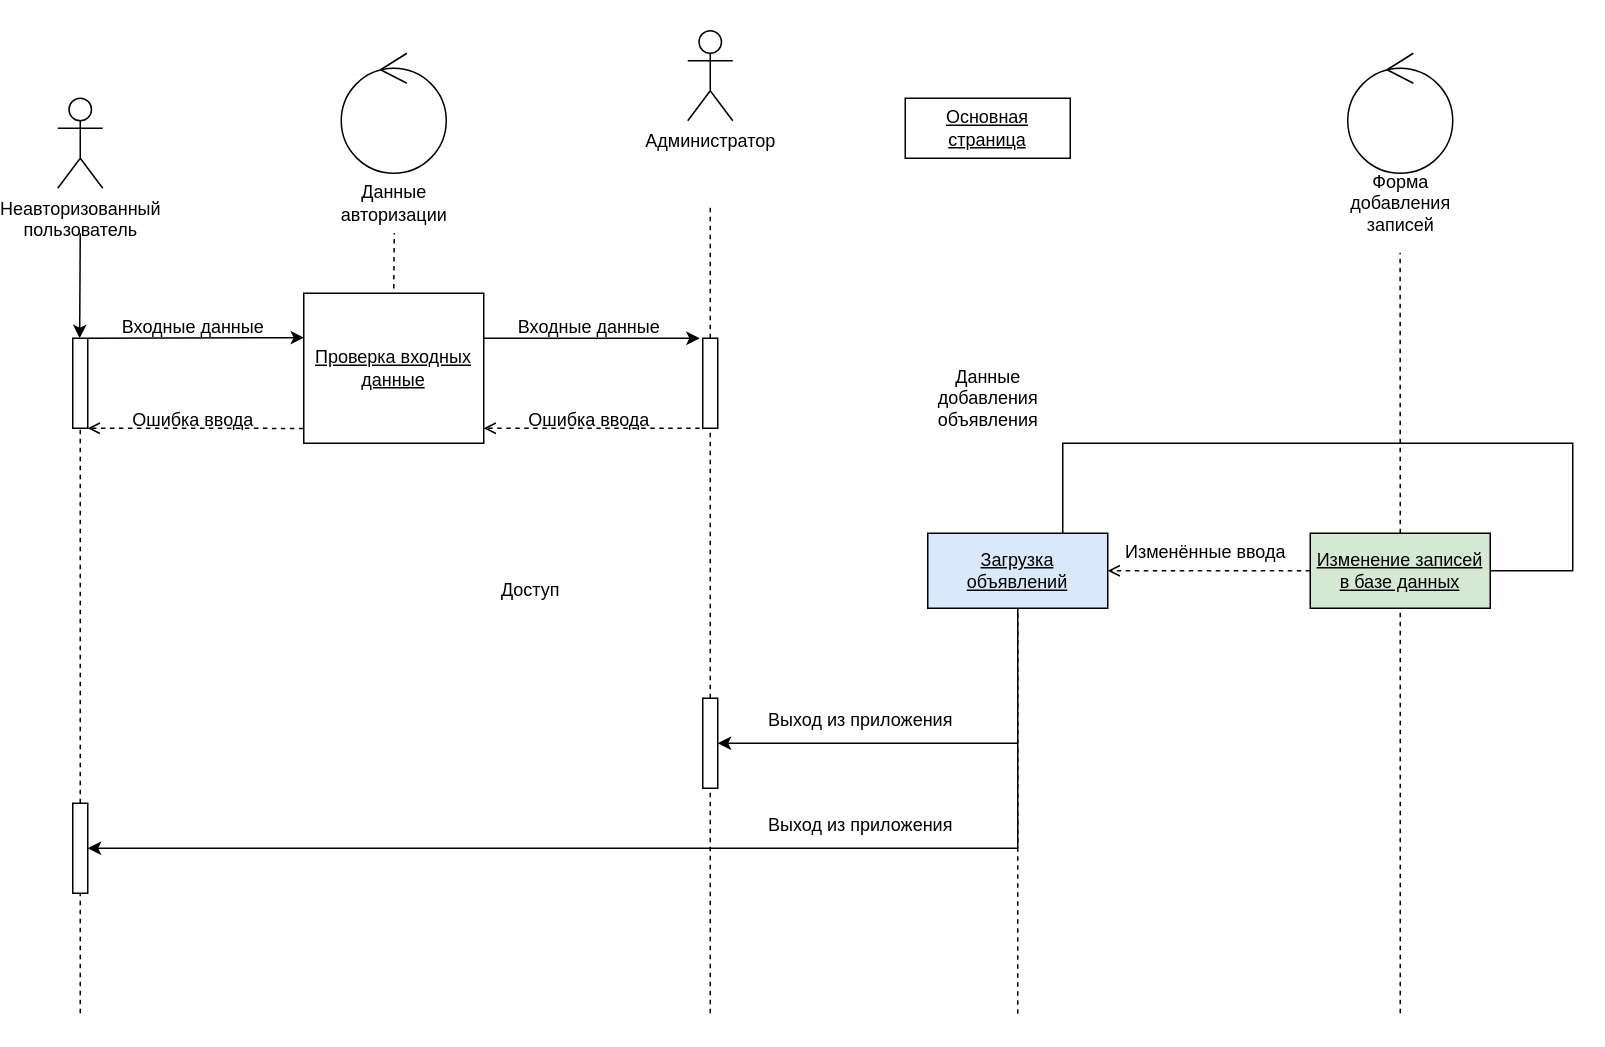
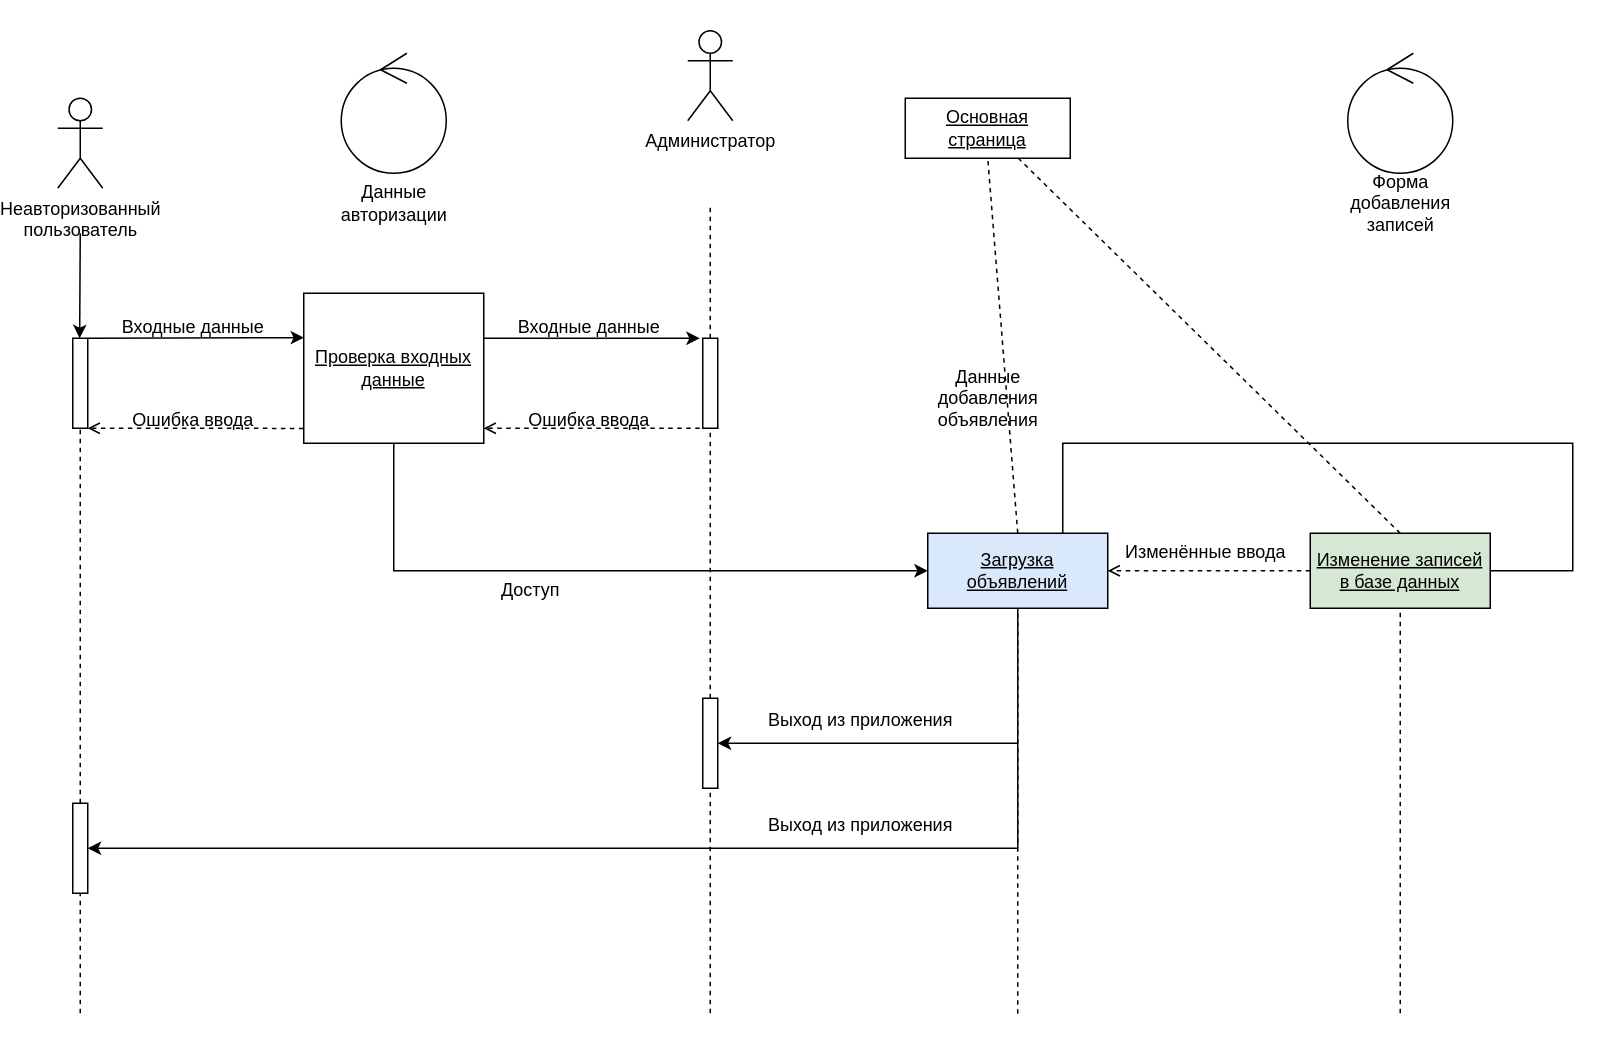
edge "Данные авторизации" -- "Проверка входных данные": removed
edge "Основная страница" -- "Загрузка объявлений": added
edge "Форма добавления записей" -- "Изменение записей в базе данных": now "Основная страница" -- "Изменение записей в базе данных"
edge "Проверка входных данные" -> "Загрузка объявлений": added
